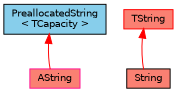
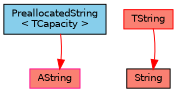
edge "String" -> "TString": reversed
edge "AString" -> "PreallocatedString < TCapacity >": reversed
